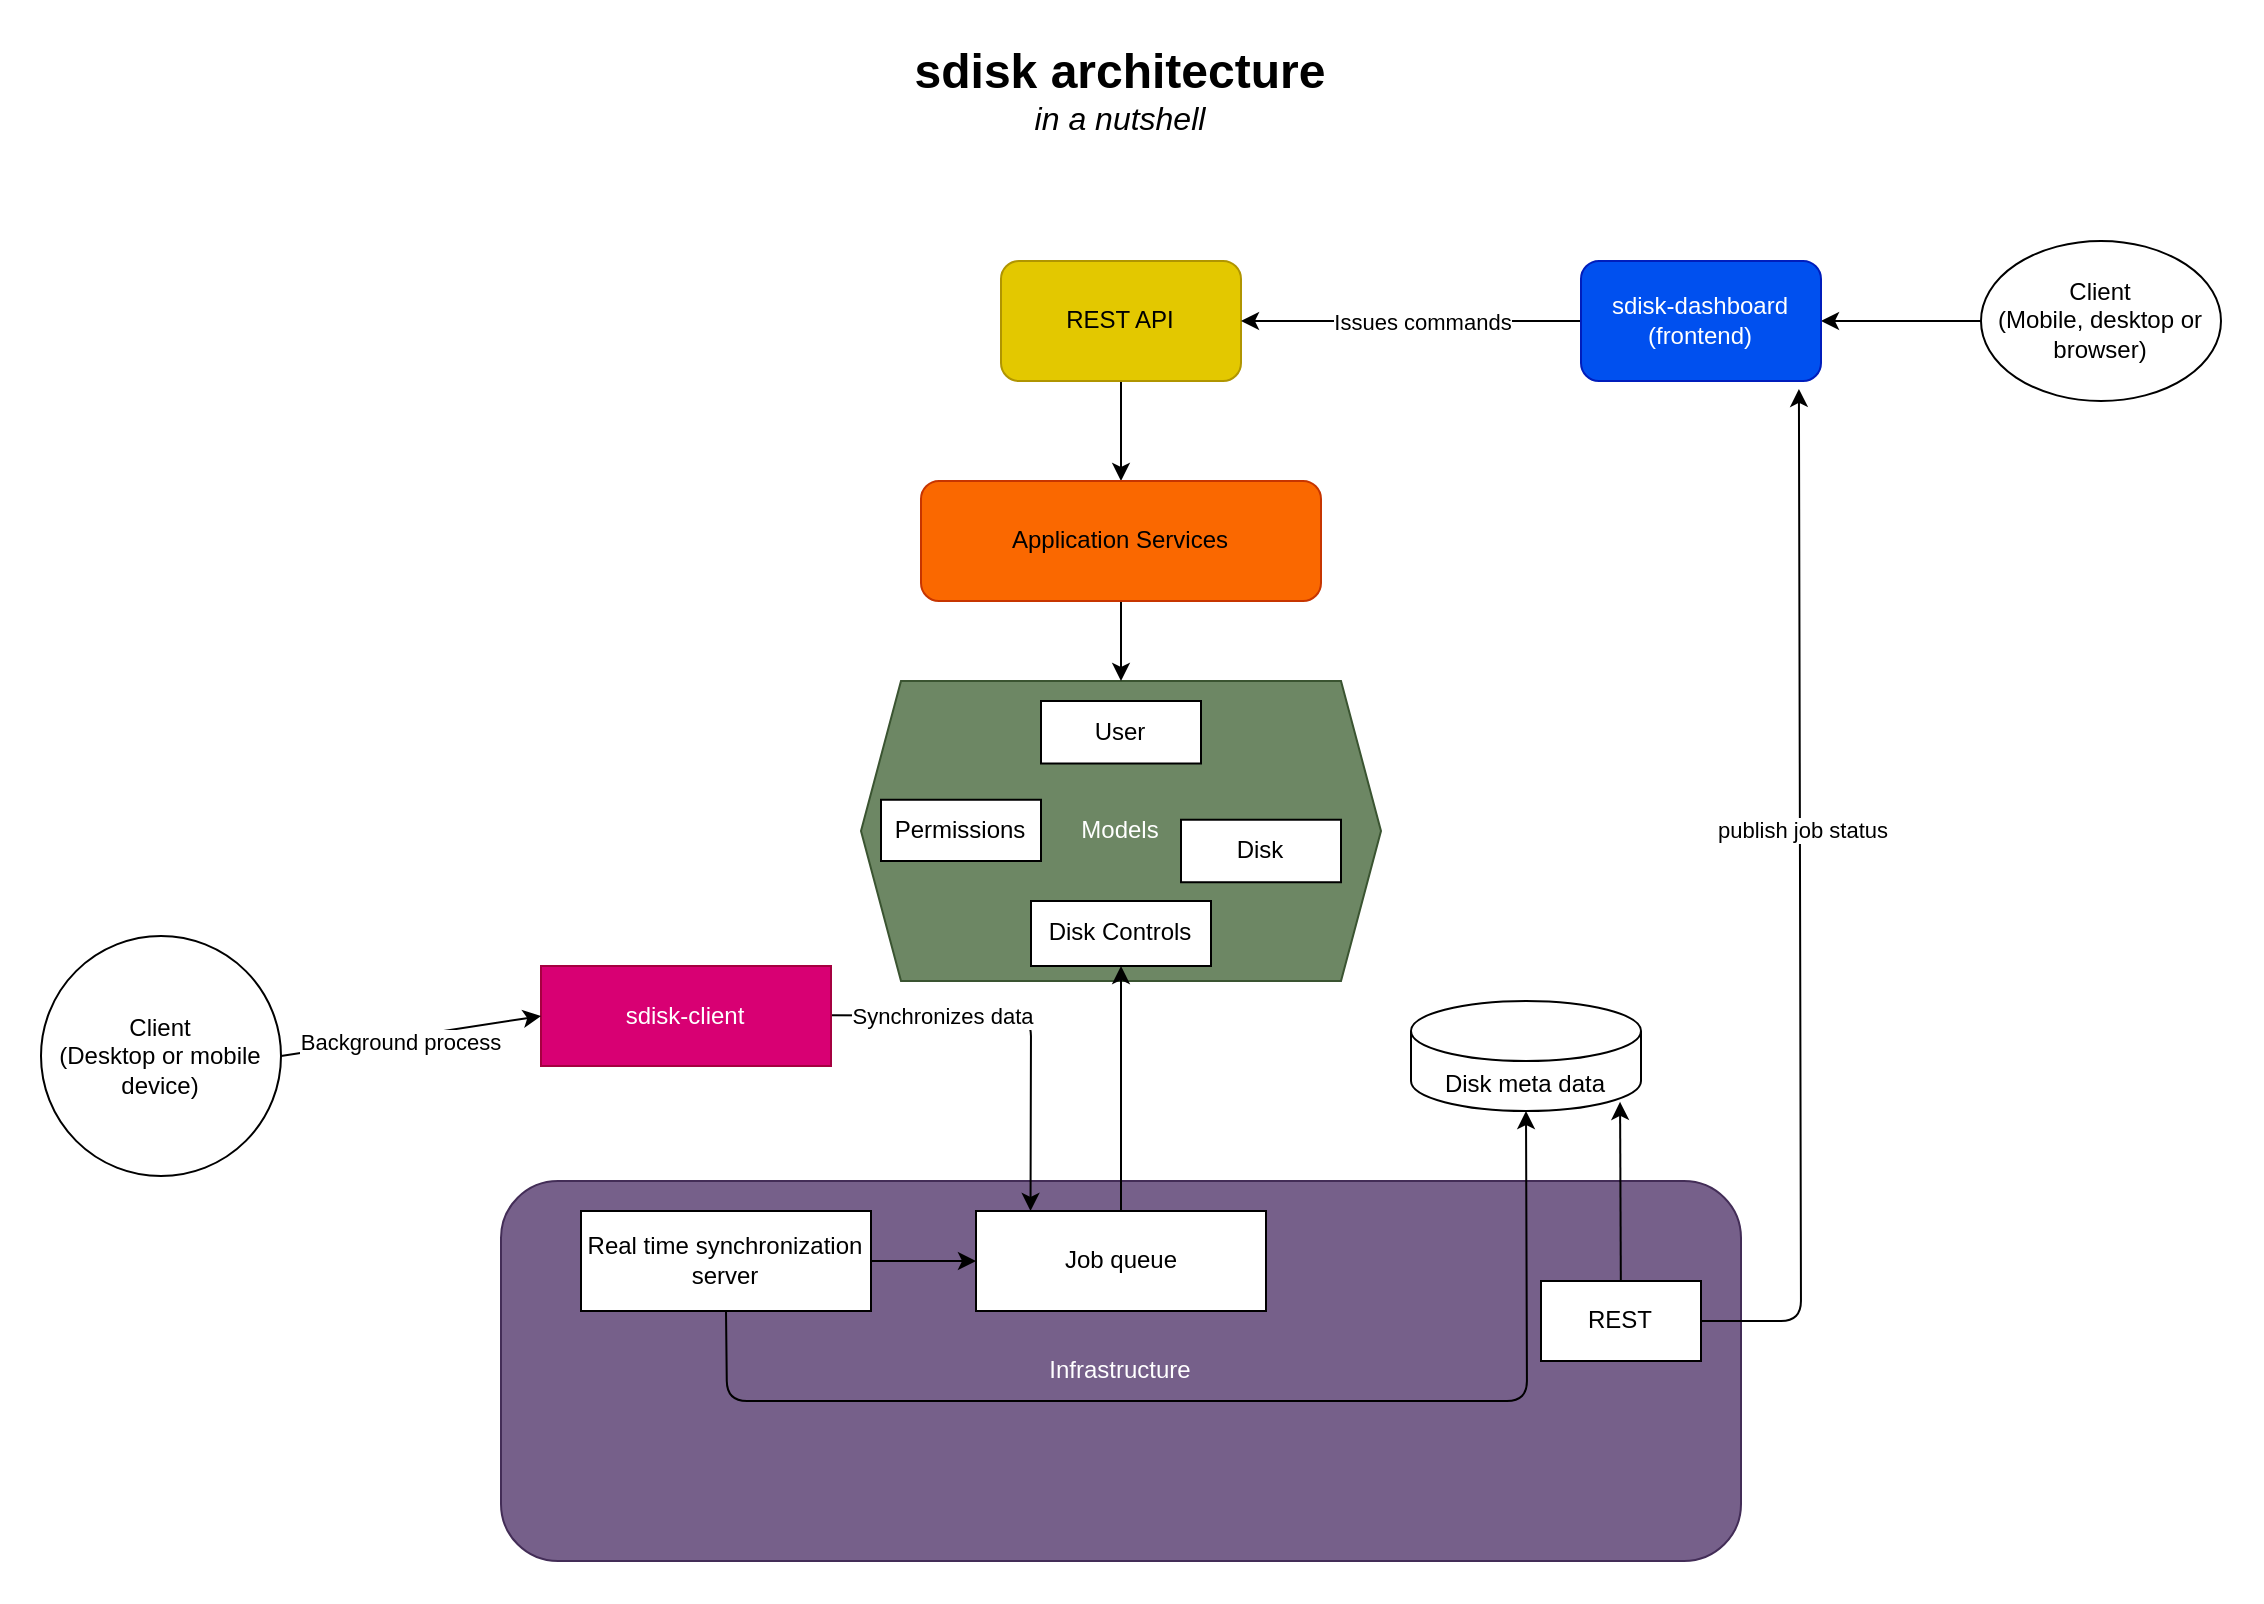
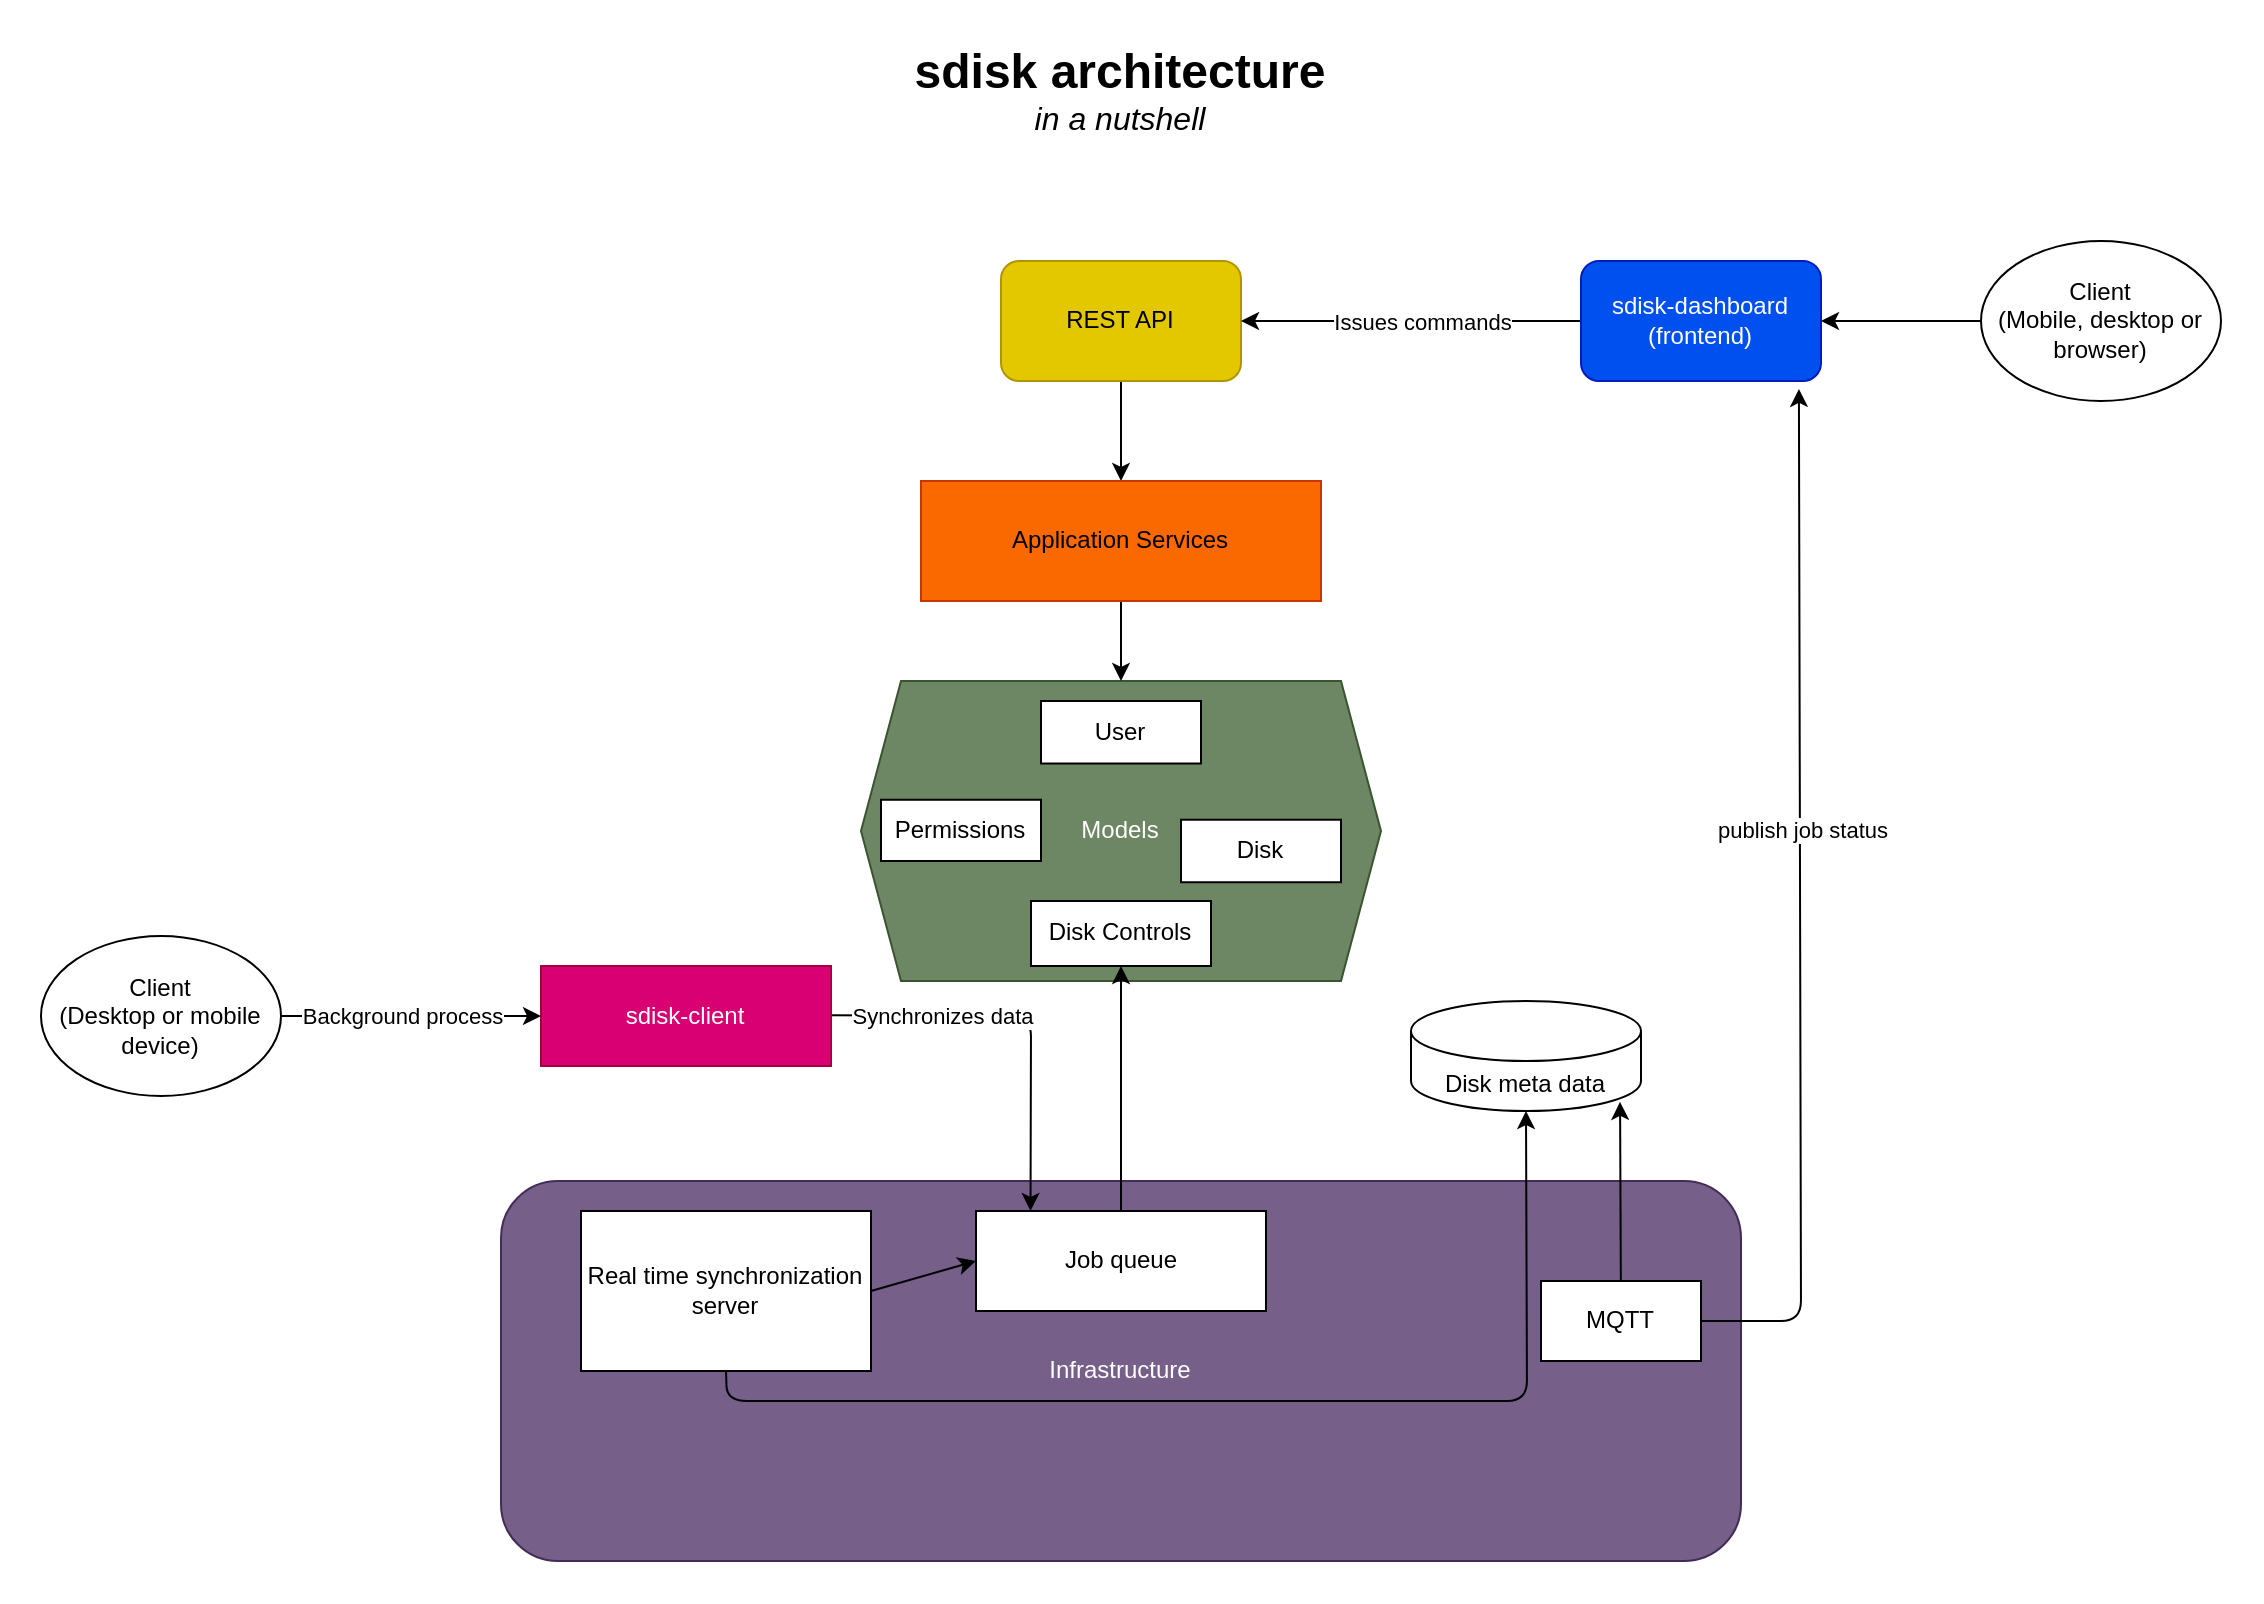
node "Application Services": shape rounded rectangle -> rectangle
node "Client (Desktop or mobile device)": size 240x240 -> 240x160
node "Real time synchronization server": size 290x100 -> 290x160
node "REST": label "REST" -> "MQTT"
